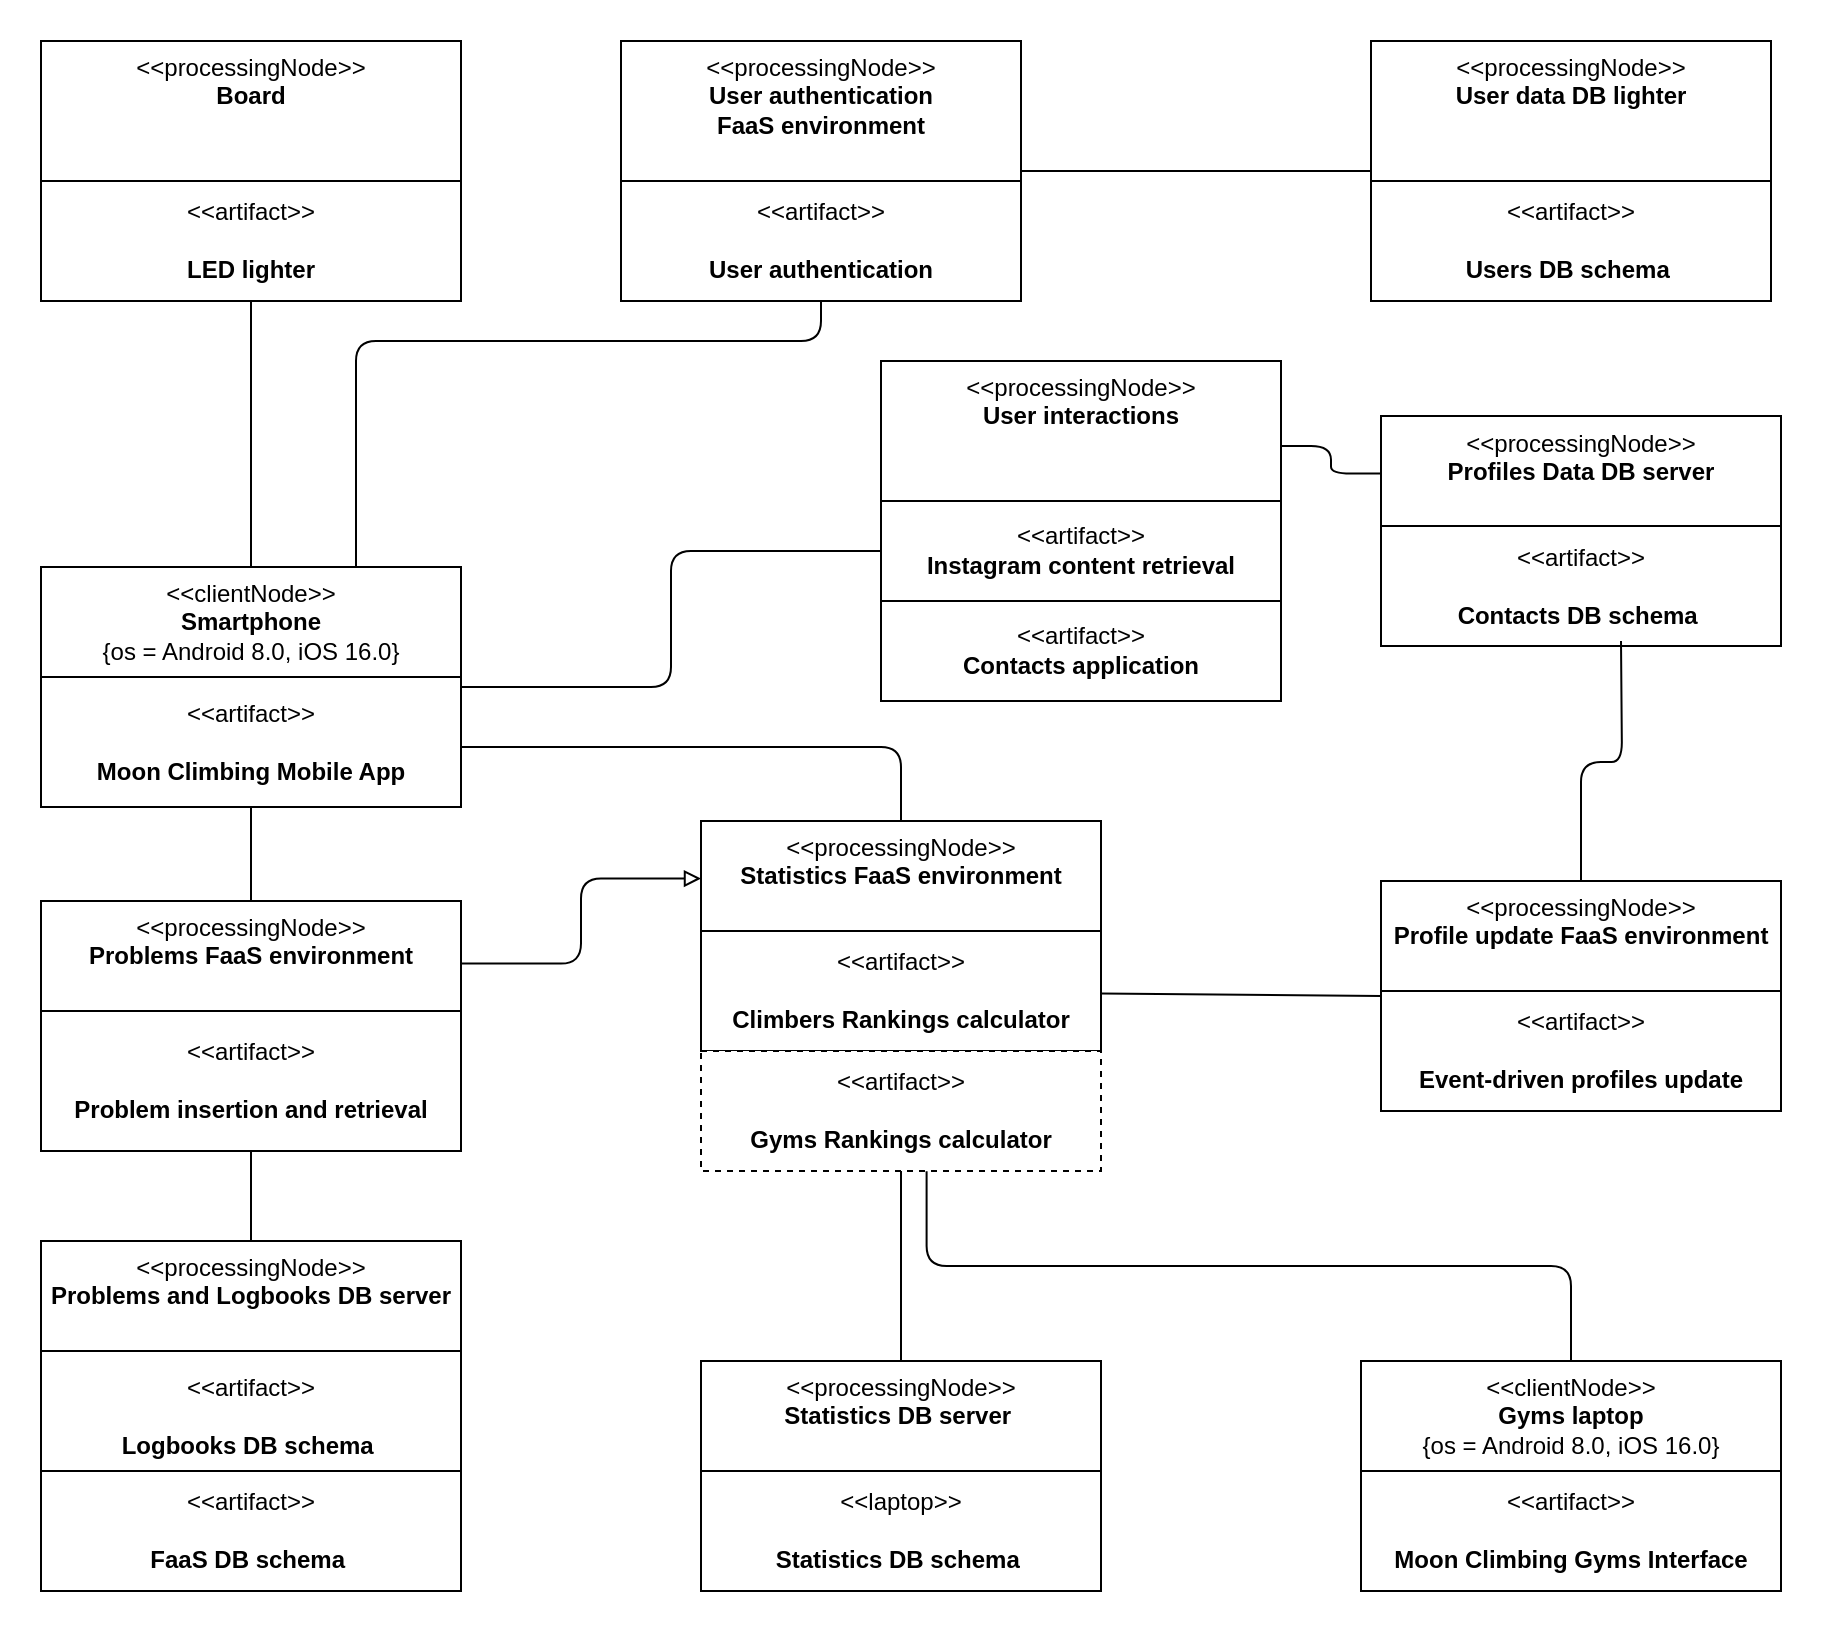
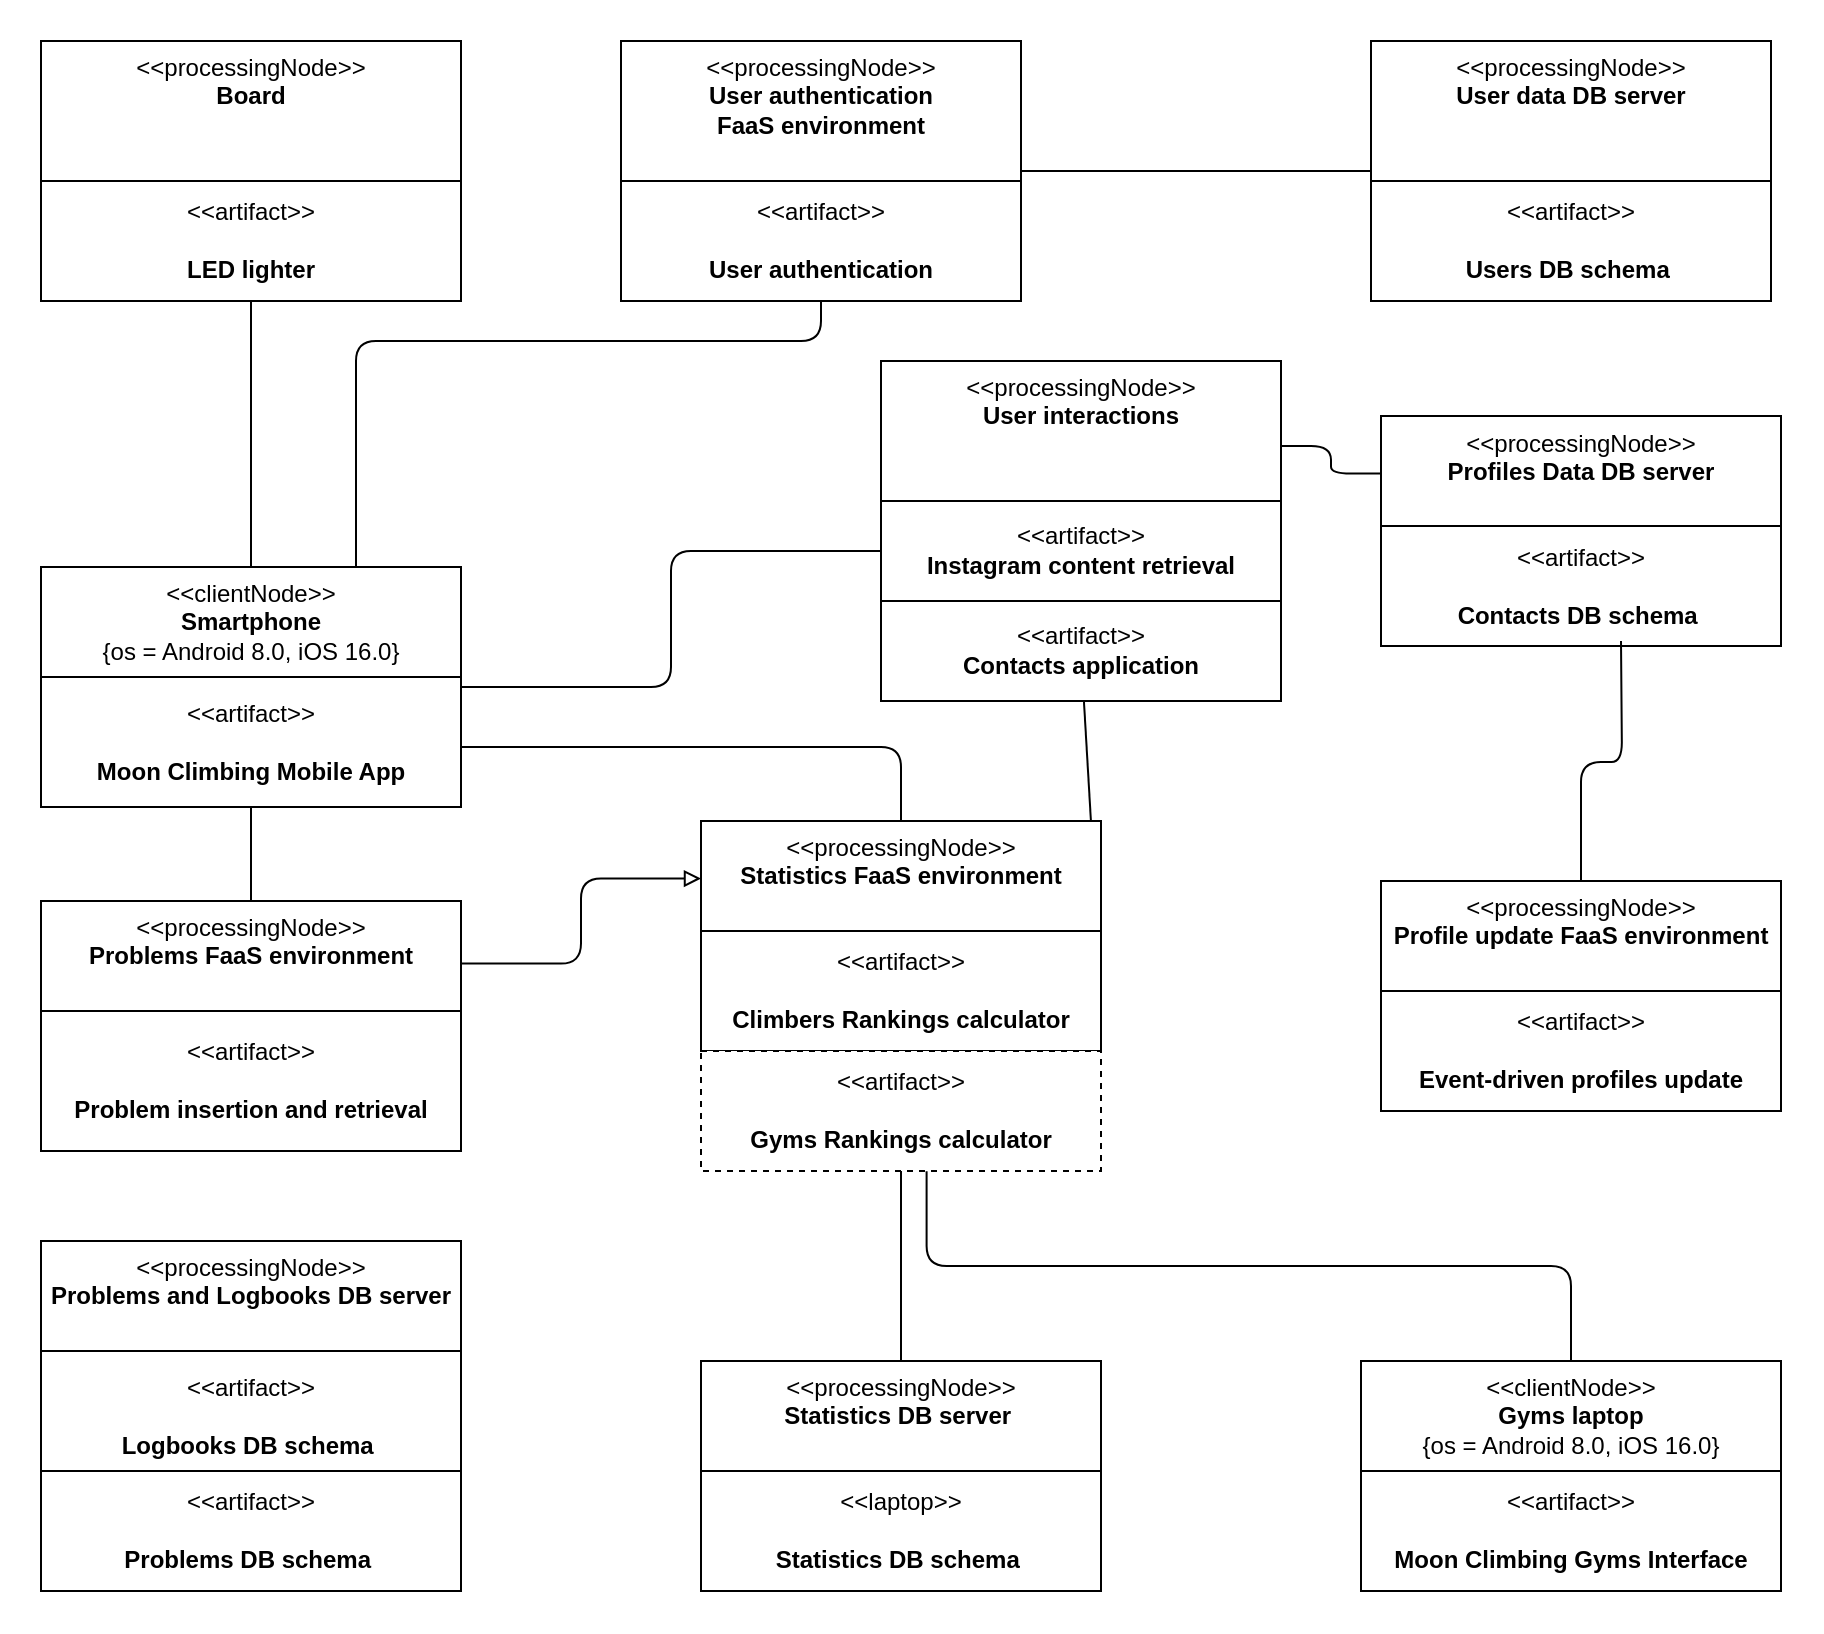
node "<<processingNode>> User data DB lighter": label "<<processingNode>> User data DB lighter" -> "<<processingNode>> User data DB server"
edge "<<processingNode>> Statistics FaaS environment" -- "<<processingNode>> Profile update FaaS environment": now "<<processingNode>> Statistics FaaS environment" -- "<<artifact>> Contacts application"
edge "<<artifact>> Problem insertion and retrieval" -- "<<processingNode>> Problems and Logbooks DB server": removed
node "<<artifact>> FaaS DB schema": label "<<artifact>> FaaS DB schema" -> "<<artifact>> Problems DB schema"
